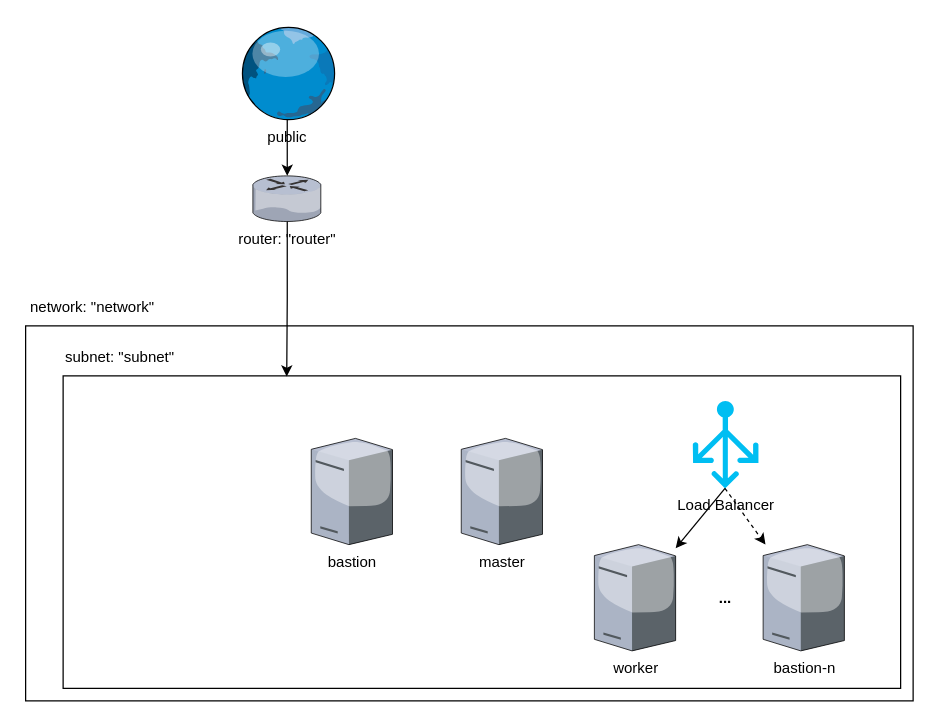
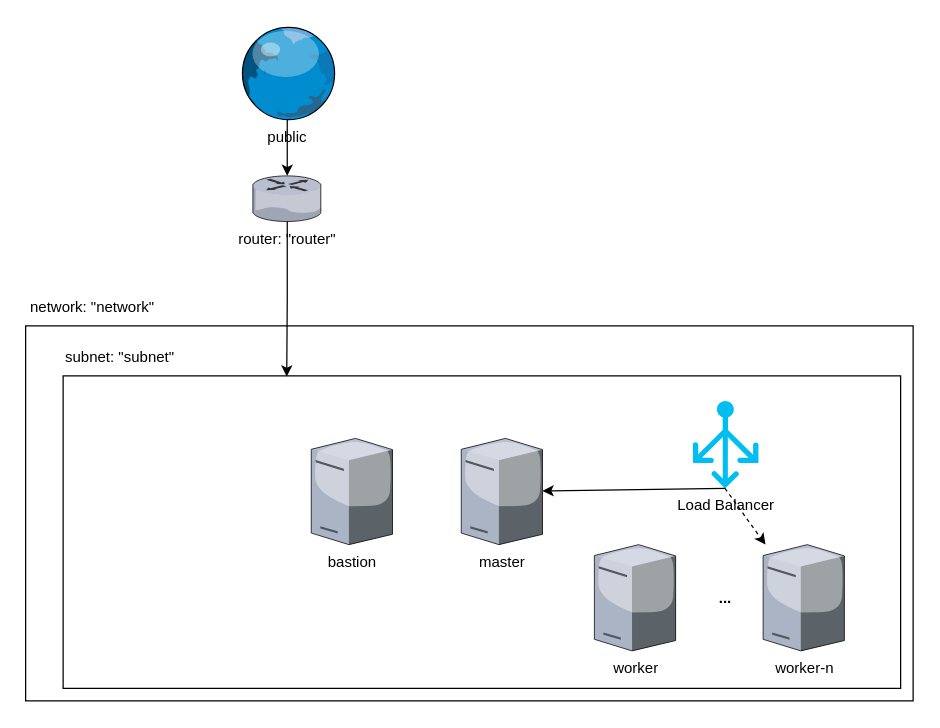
edge "Load Balancer" -> "worker": now "Load Balancer" -> "master"
node "bastion-n": label "bastion-n" -> "worker-n"
